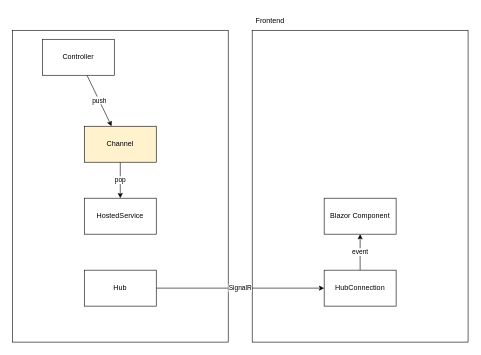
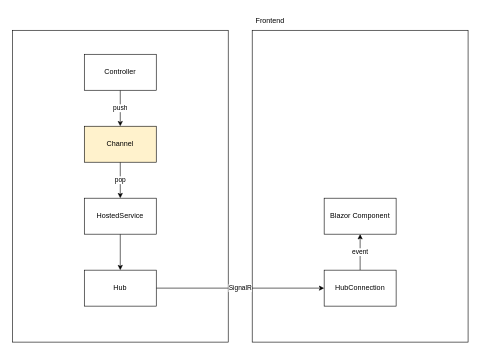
node "Controller": moved (78, 57) -> (120, 72)
edge "HostedService" -> "Hub": added
